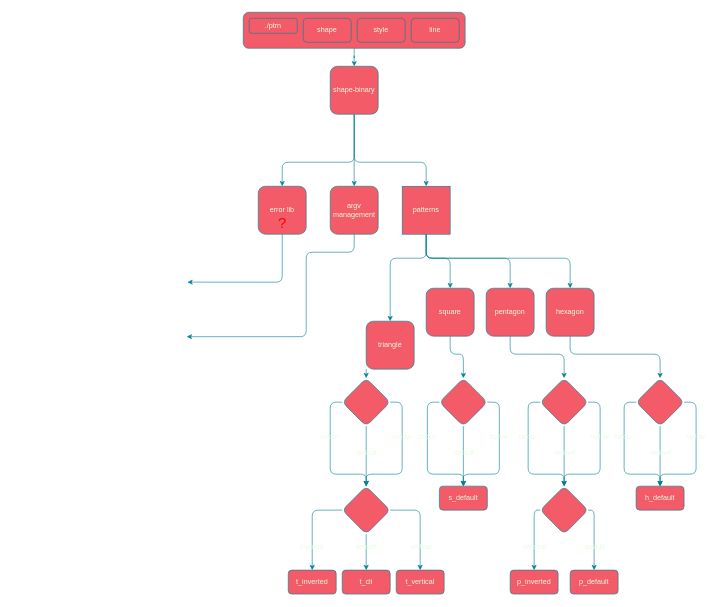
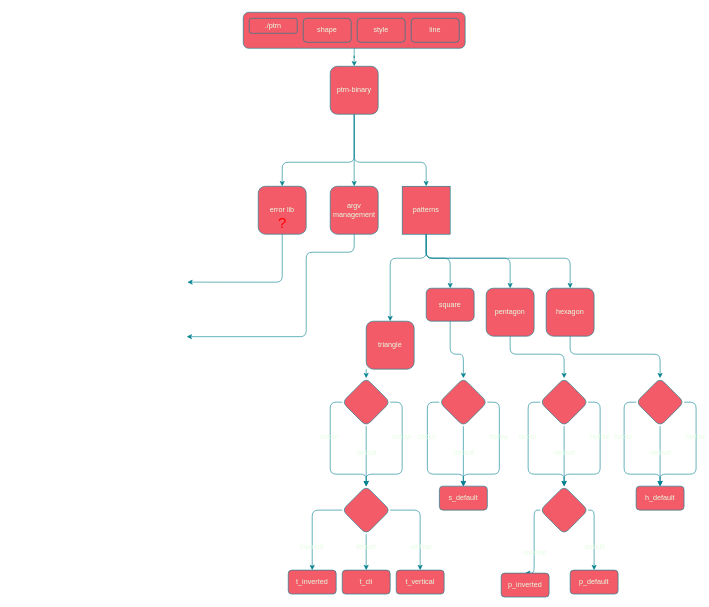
node "shape-binary": label "shape-binary" -> "ptrn-binary"
node "square": size 48x48 -> 48x33
node "p_inverted": moved (534, 582) -> (525, 585)
